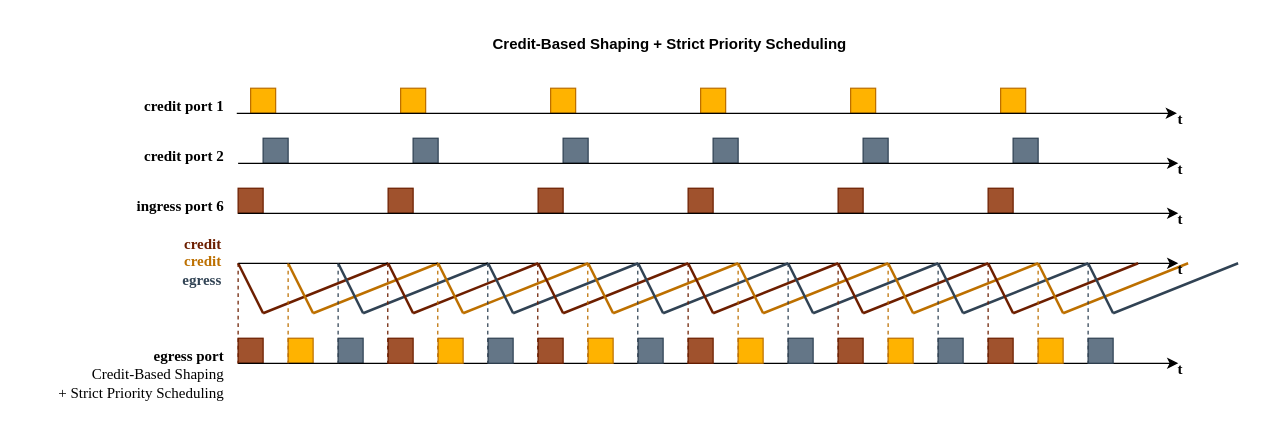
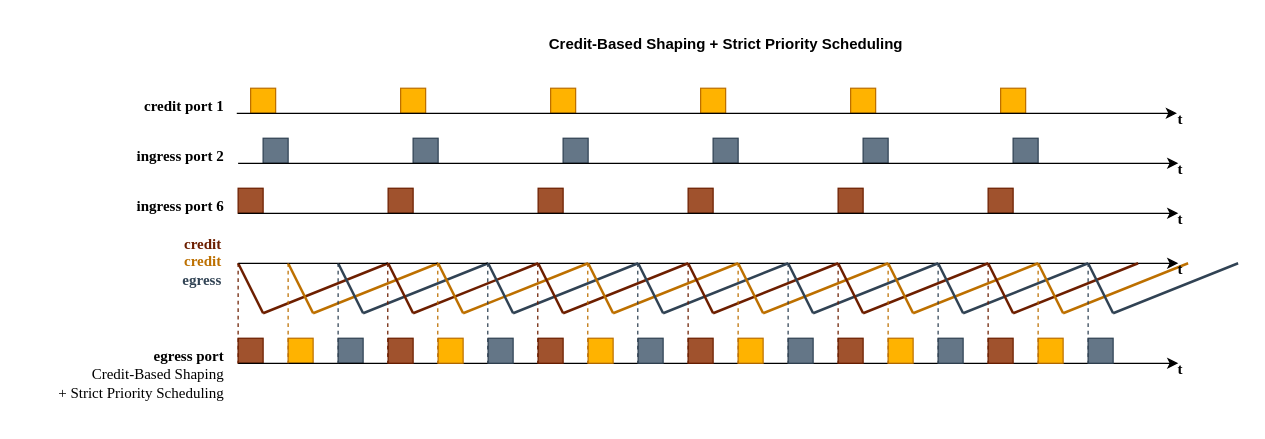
node "Credit-Based Shaping + Strict Priority Scheduling": moved (669, 44) -> (726, 44)
node "credit port 2": label "credit port 2" -> "ingress port 2"
